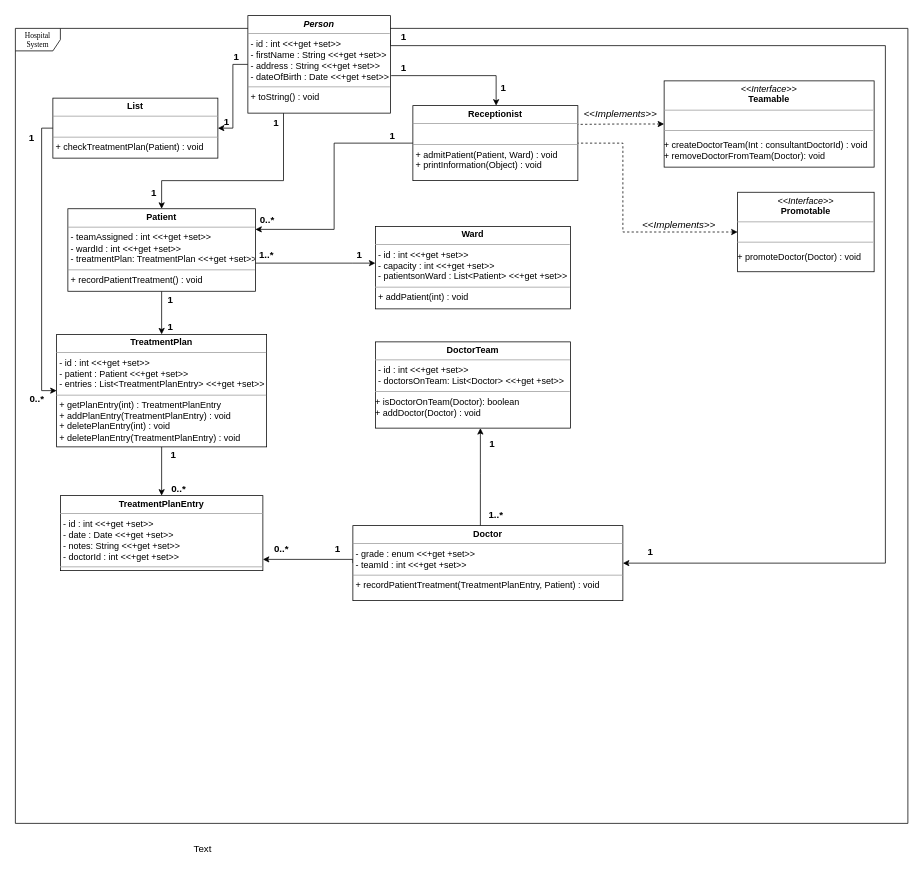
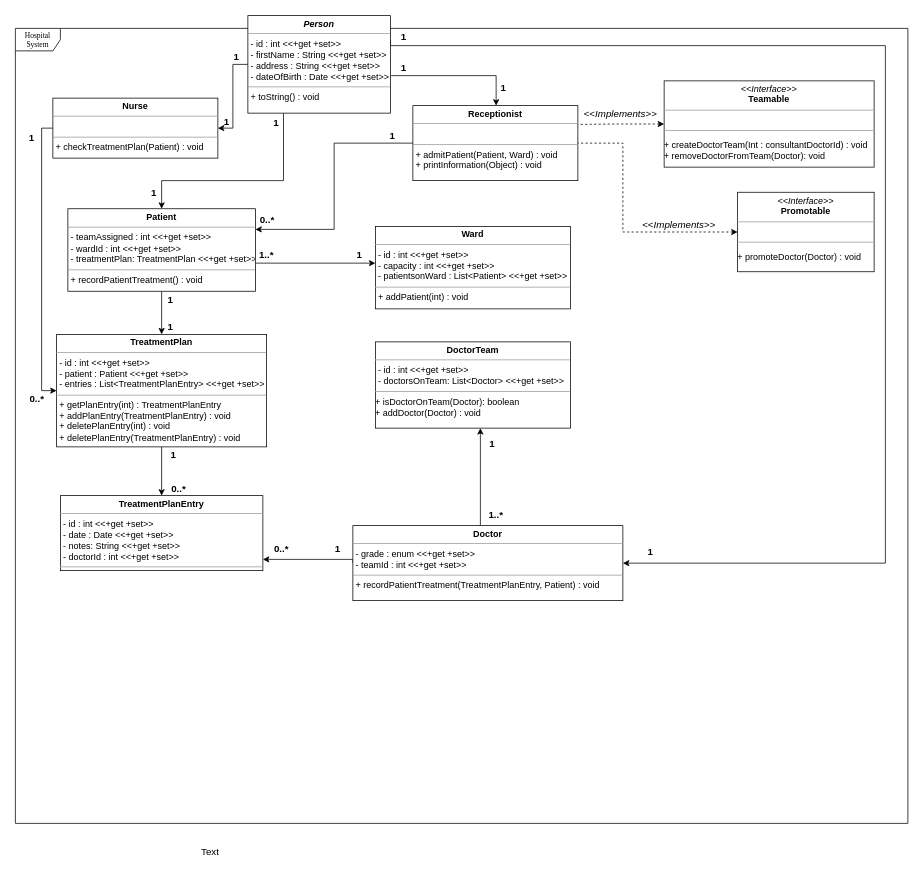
node "List + checkTreatmentPlan(Patient) : void": label "List + checkTreatmentPlan(Patient) : void" -> "Nurse + checkTreatmentPlan(Patient) : void"
node "Text": moved (203, 848) -> (210, 852)
